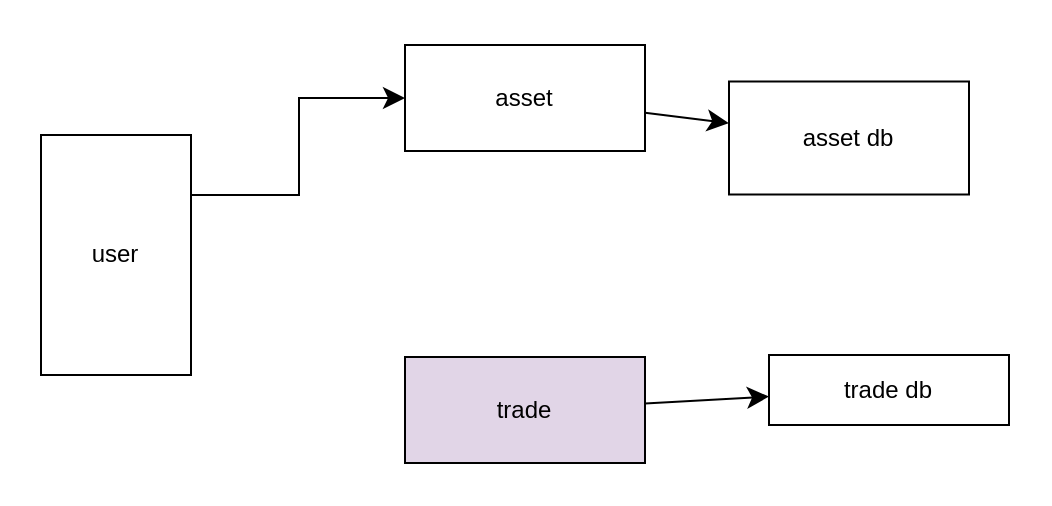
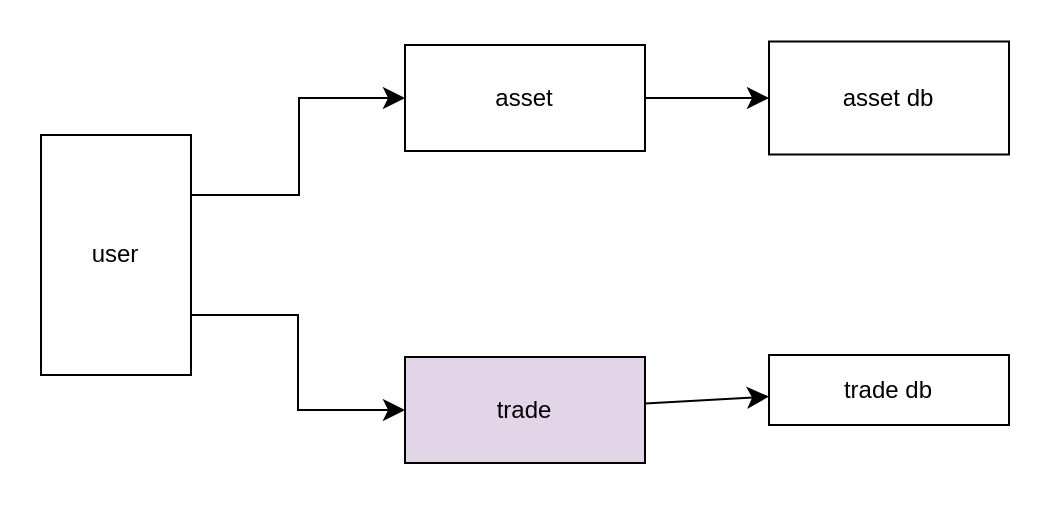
node "asset db": moved (849, 138) -> (889, 98)
edge "user" -> "trade": added
